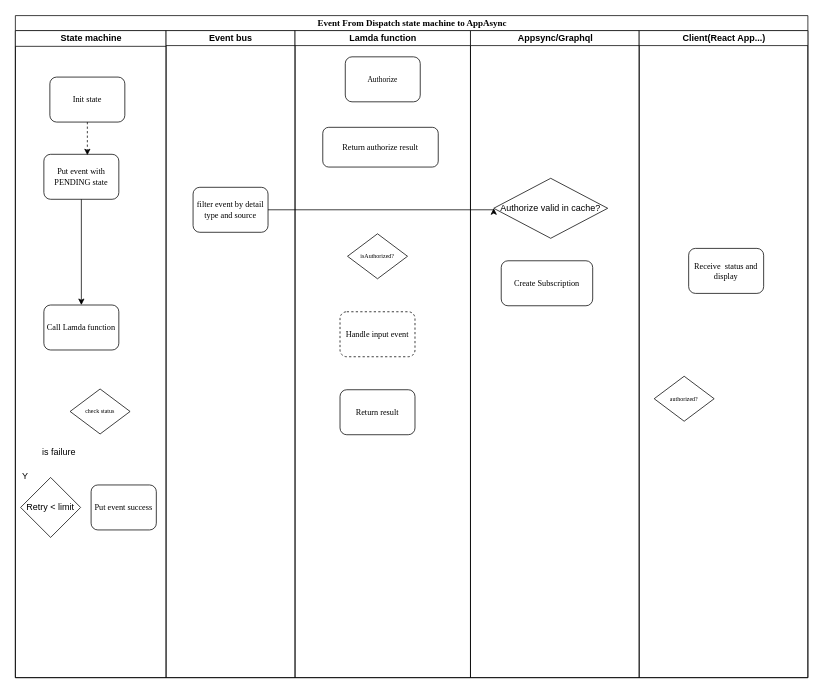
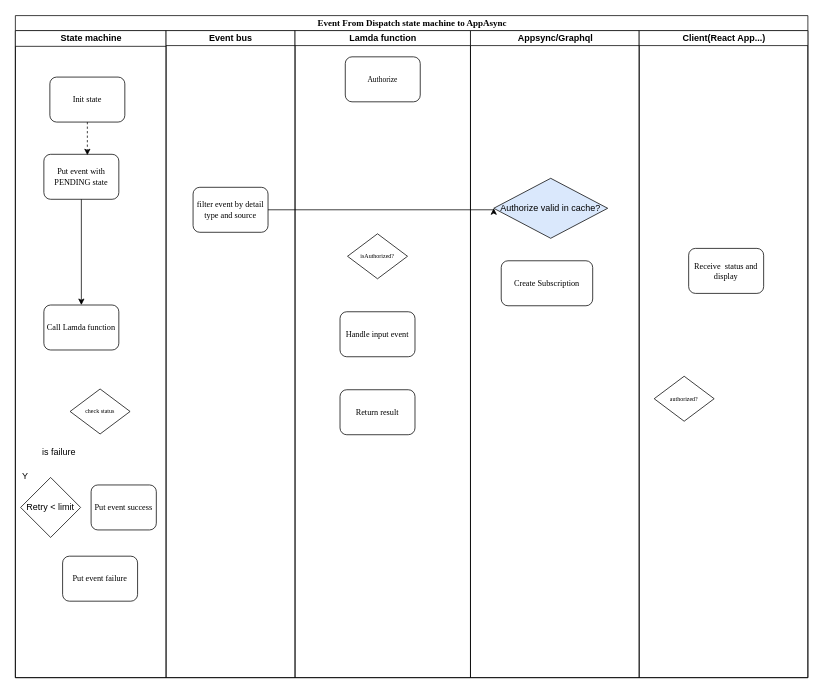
node "Return authorize result": removed
node "Authorize valid in cache?": fillcolor #ffffff -> #dae8fc
node "Handle input event": style dashed -> solid
node "Put event failure": added
